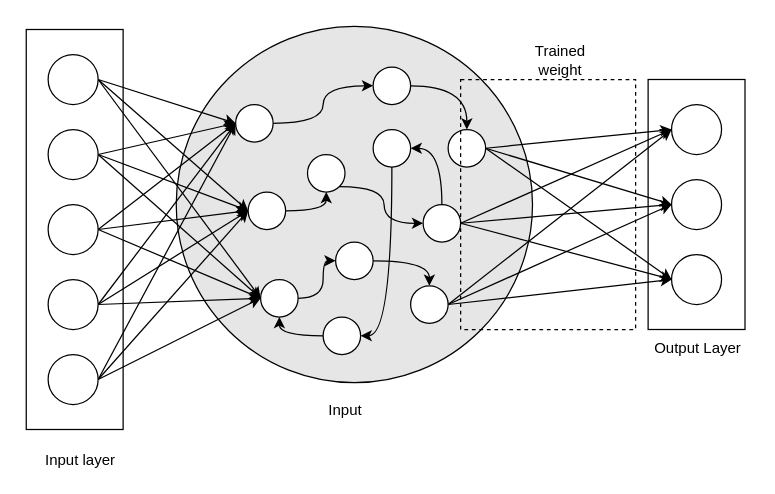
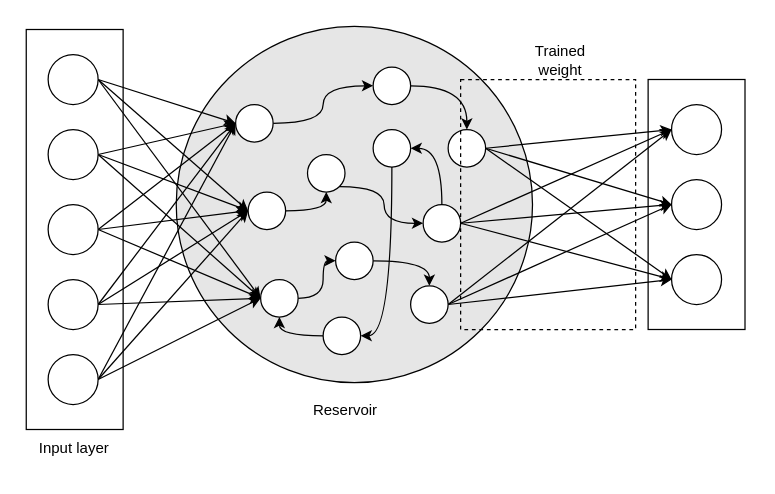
node "Output Layer": removed
node "Input": label "Input" -> "Reservoir"
node "Input layer": moved (81, 461) -> (75, 448)
